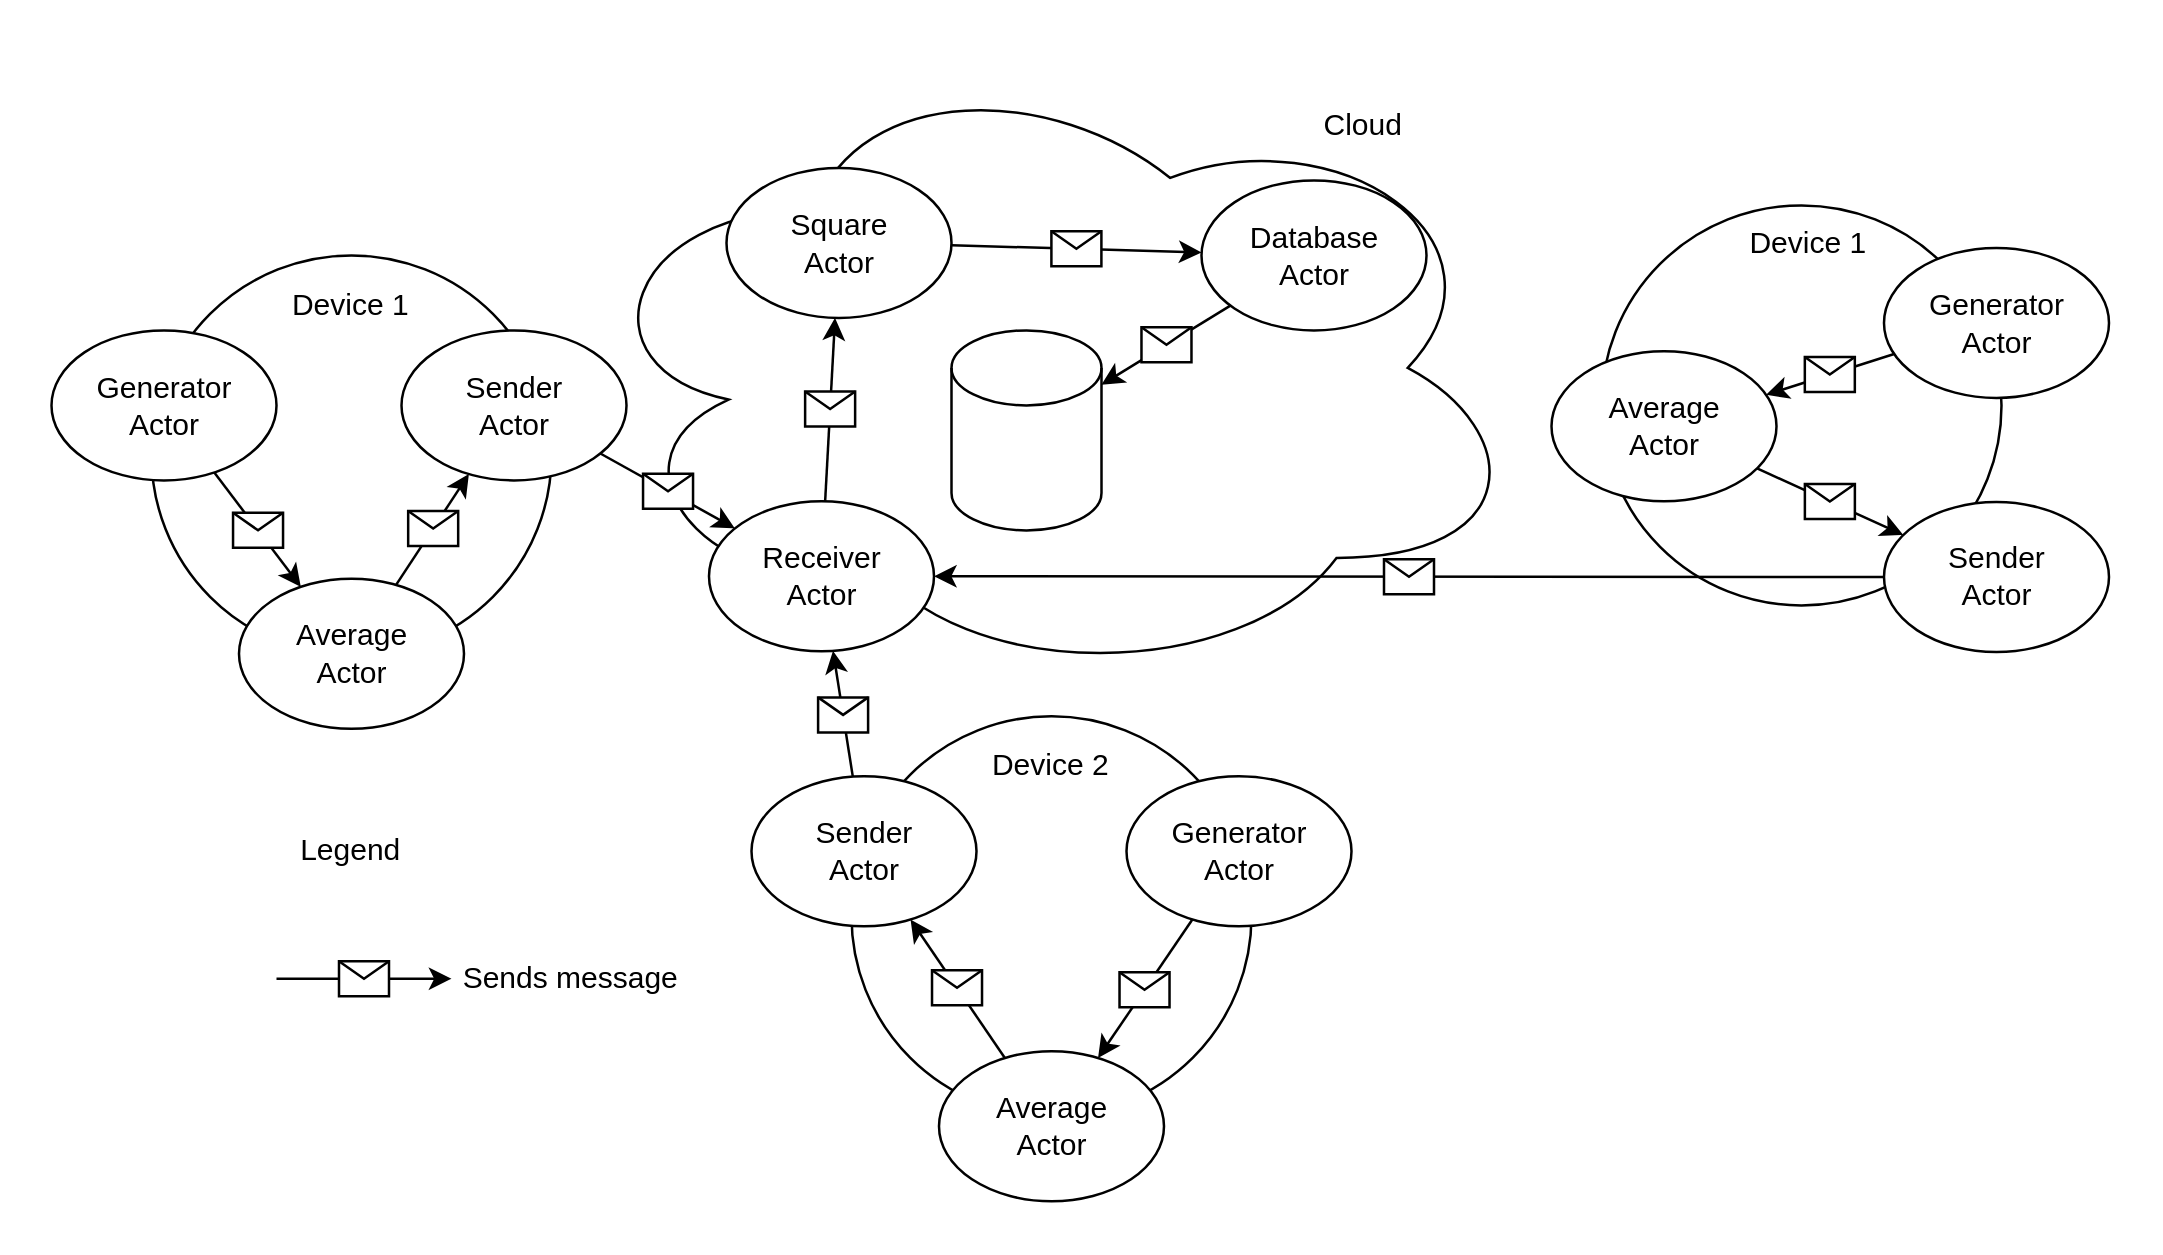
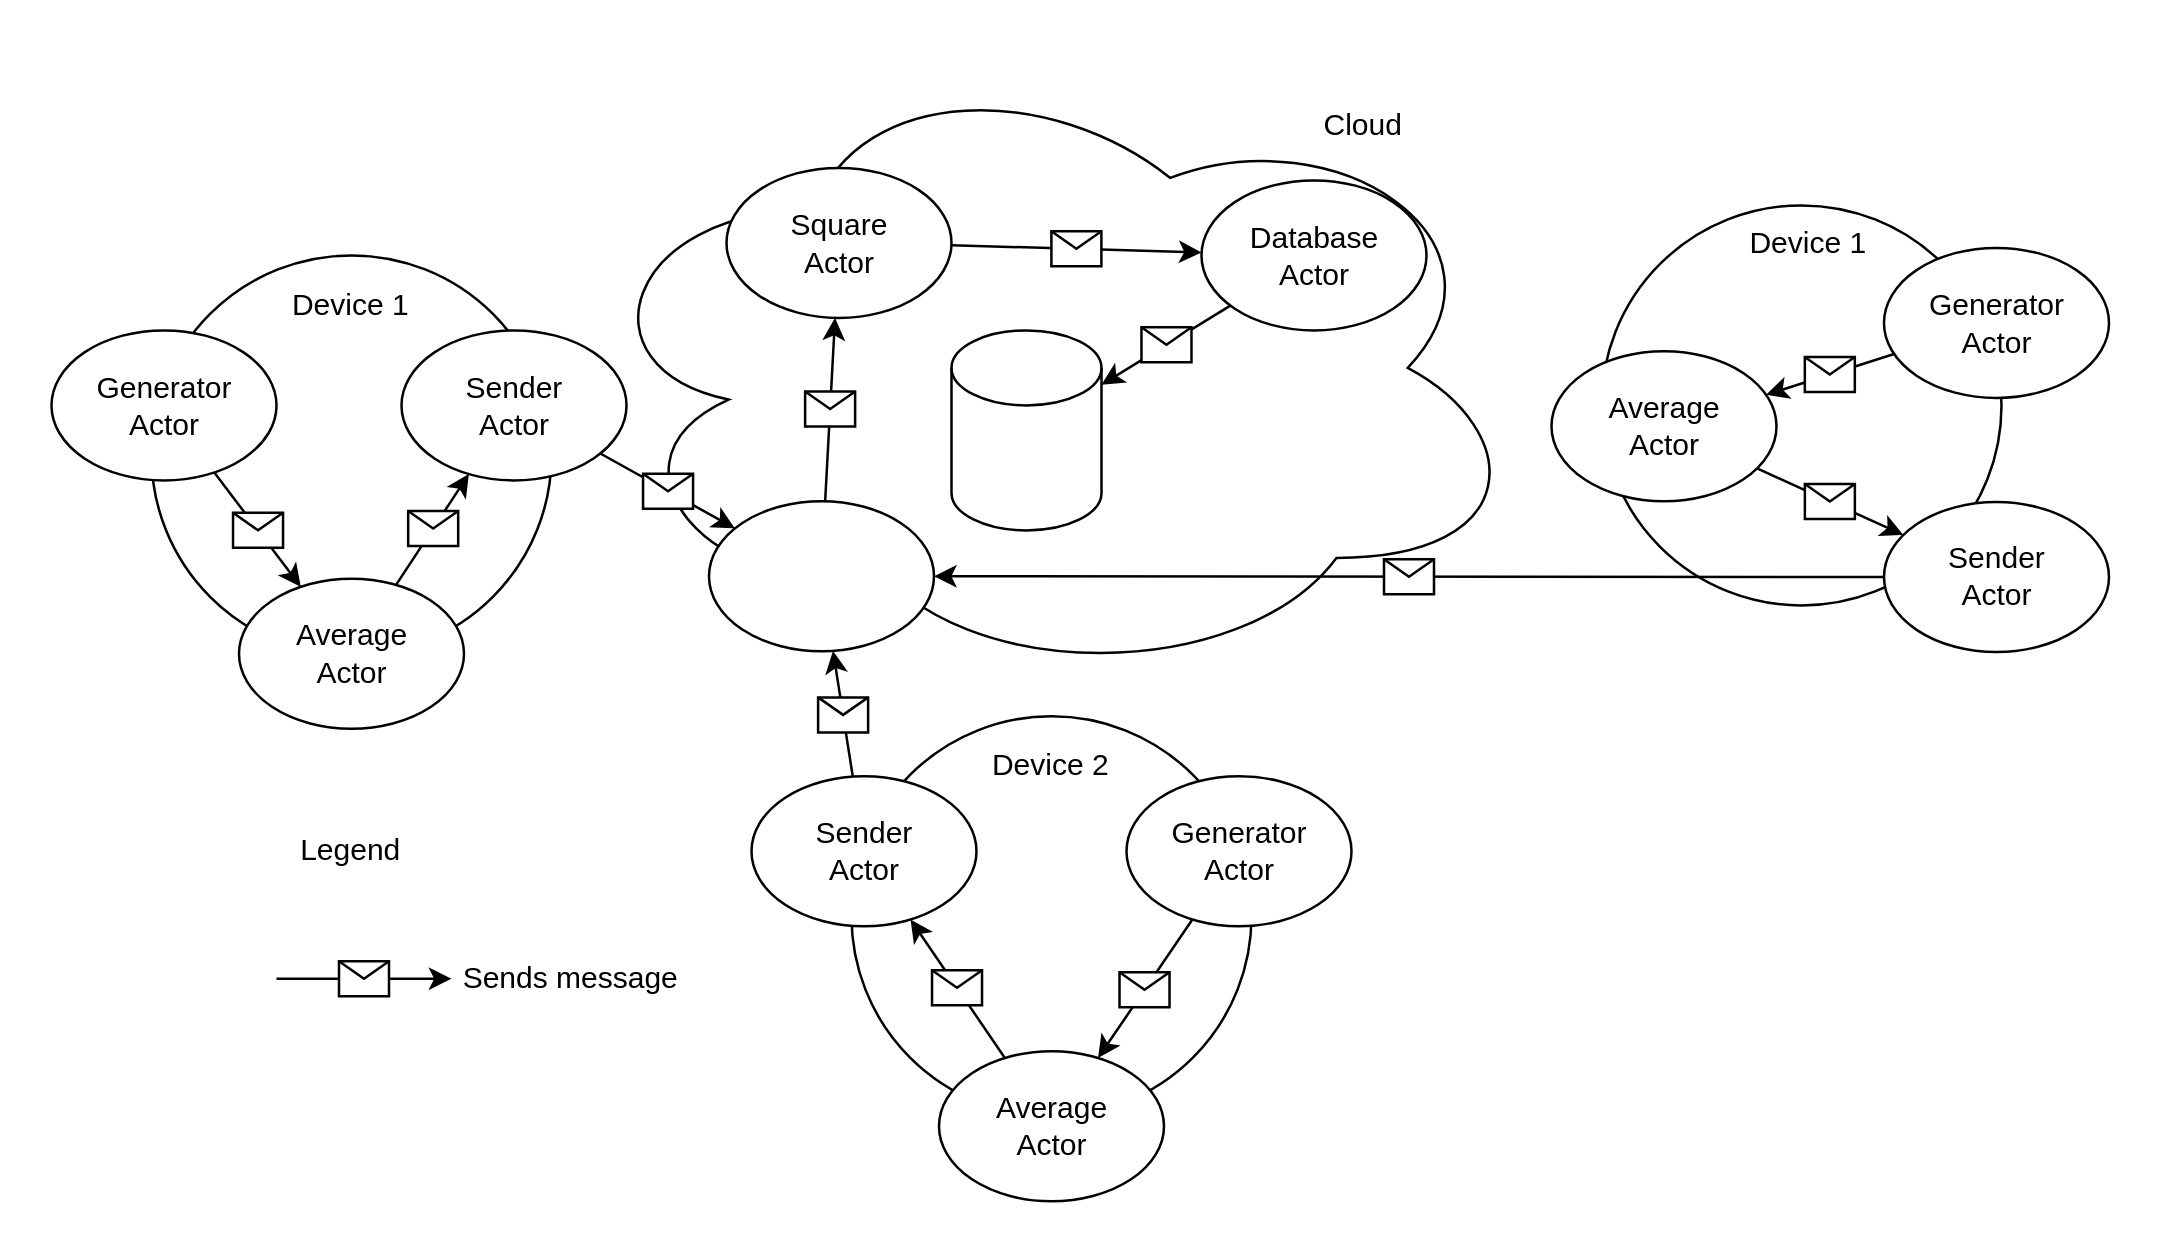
node "Receiver Actor": removed
